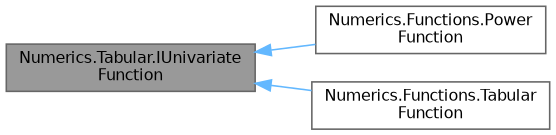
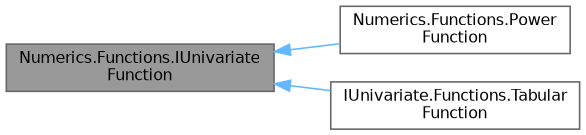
node "Numerics.Tabular.IUnivariate Function": label "Numerics.Tabular.IUnivariate Function" -> "Numerics.Functions.IUnivariate Function"
node "Numerics.Functions.Tabular Function": label "Numerics.Functions.Tabular Function" -> "IUnivariate.Functions.Tabular Function"
